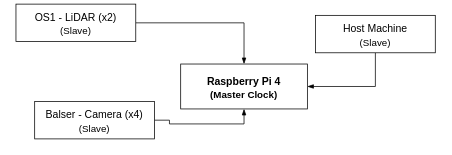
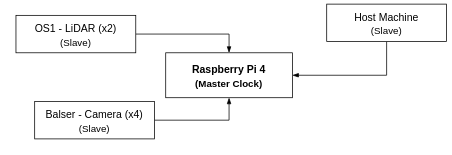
node "OS1 - LiDAR (x2) (Slave)": moved (75, 23) -> (75, 34)
node "Host Machine (Slave)": moved (375, 34) -> (387, 23)
node "Raspberry Pi 4 (Master Clock)": moved (244, 87) -> (229, 75)
